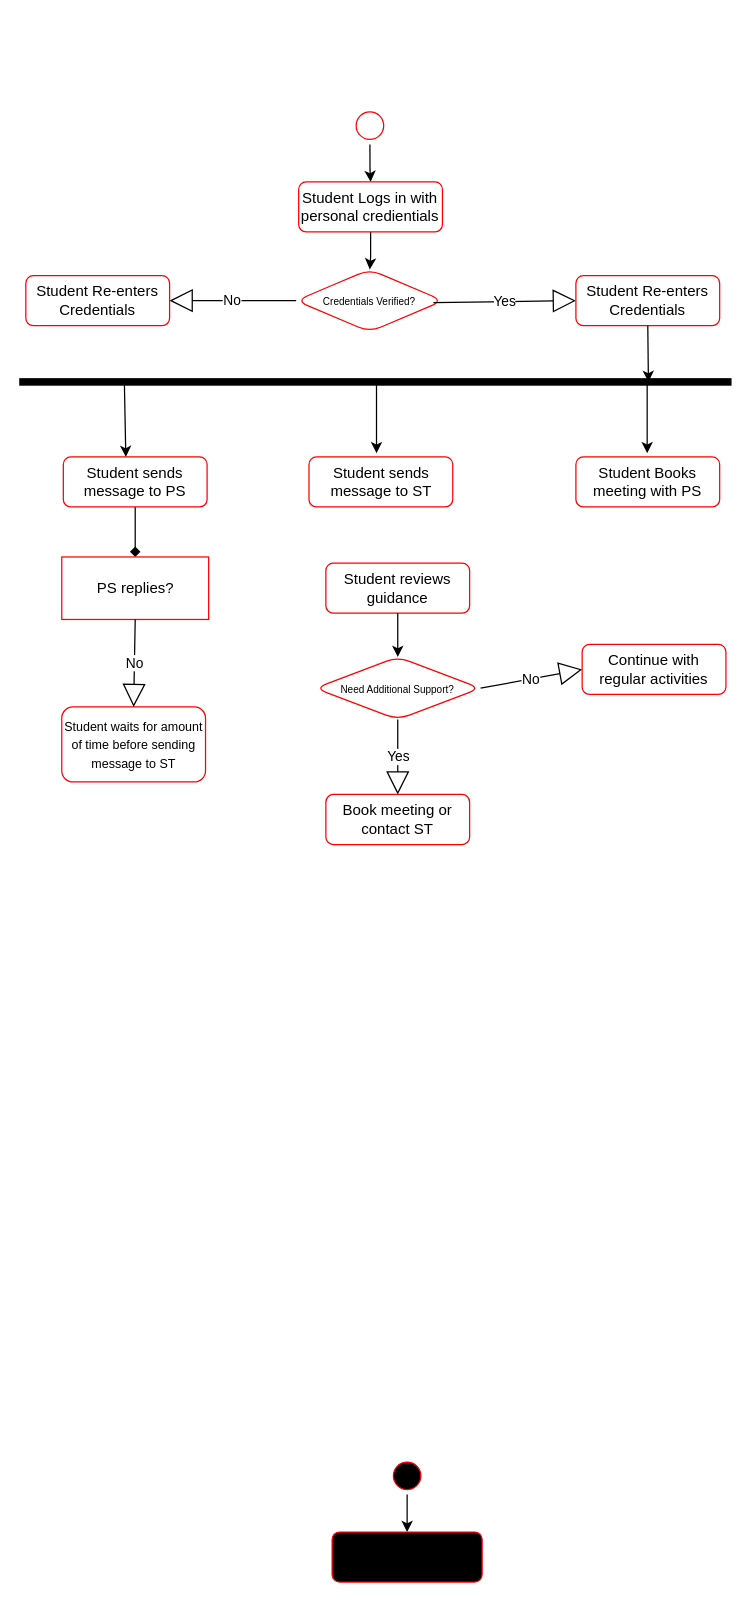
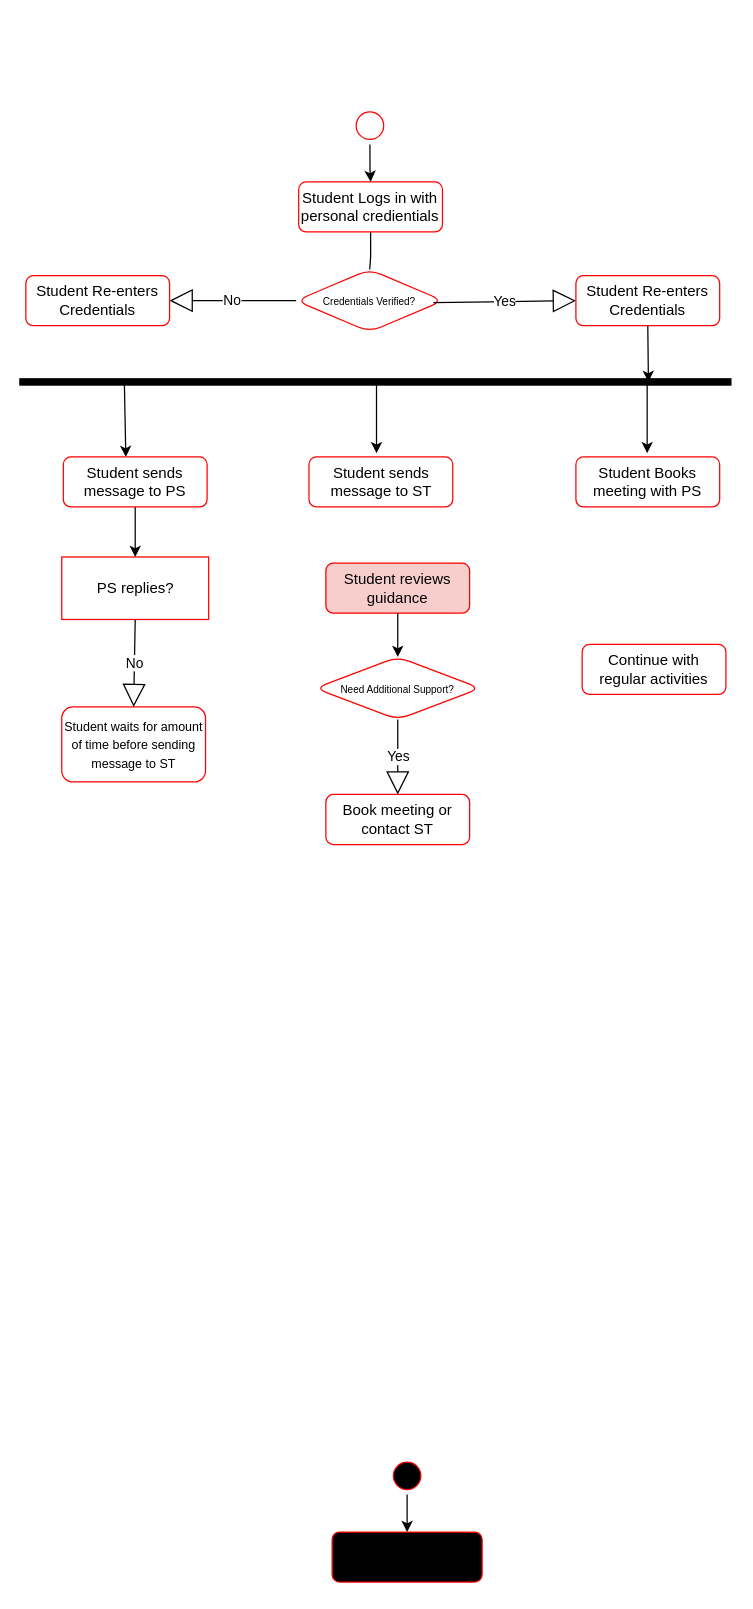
edge "Student Logs in with personal credientials" -> "Credentials Verified?": arrowhead classic -> none
edge "Student sends message to PS" -> "PS replies?": arrowhead diamond -> classic
node "Student reviews guidance": fillcolor #ffffff -> #f8cecc
edge "Need Additional Support?" -> "Continue with regular activities": removed, label "No"
